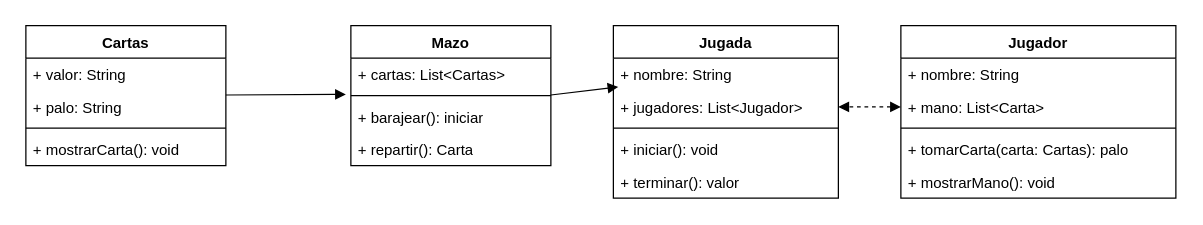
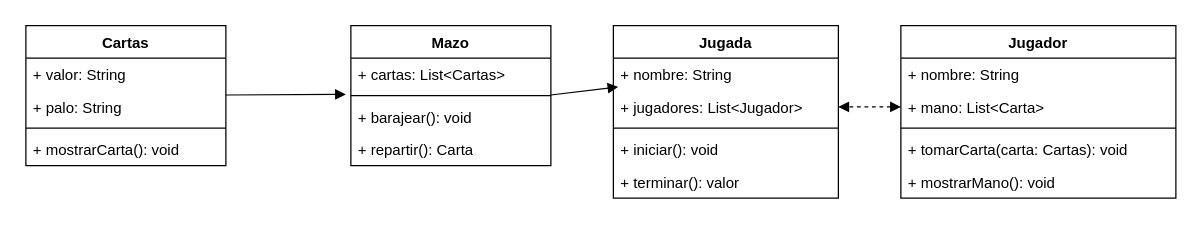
node "+ barajear(): iniciar": label "+ barajear(): iniciar" -> "+ barajear(): void"
node "+ tomarCarta(carta: Cartas): palo": label "+ tomarCarta(carta: Cartas): palo" -> "+ tomarCarta(carta: Cartas): void"
